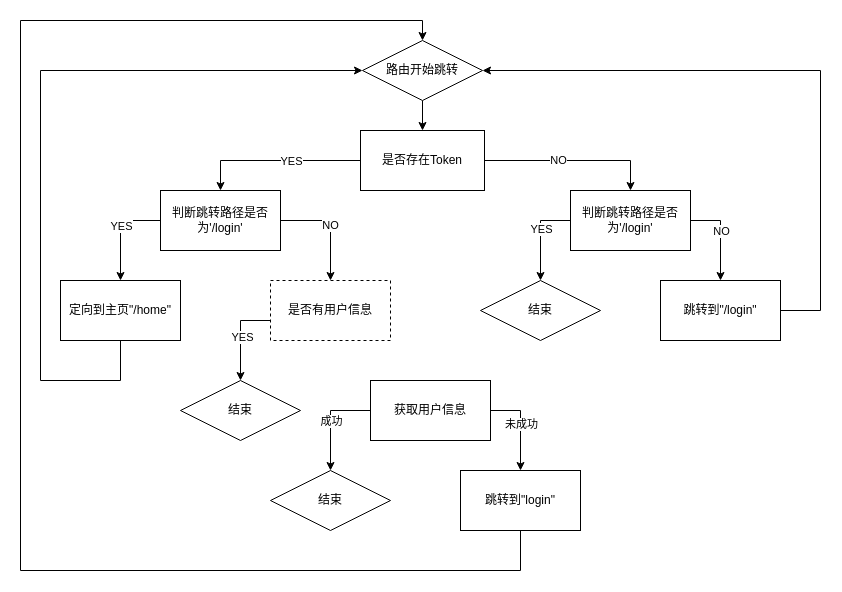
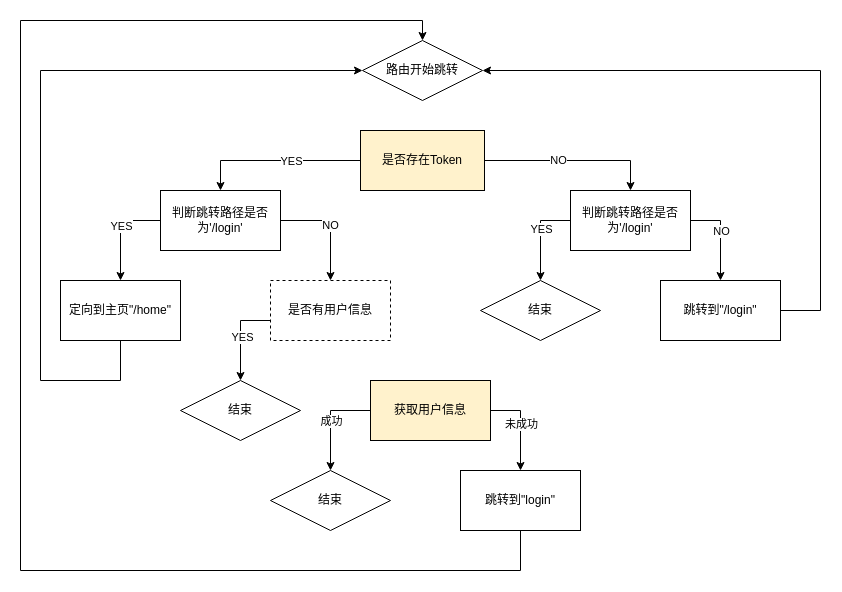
edge "路由开始跳转" -> "是否存在Token": removed
node "是否存在Token": fillcolor #ffffff -> #fff2cc
node "获取用户信息": fillcolor #ffffff -> #fff2cc
